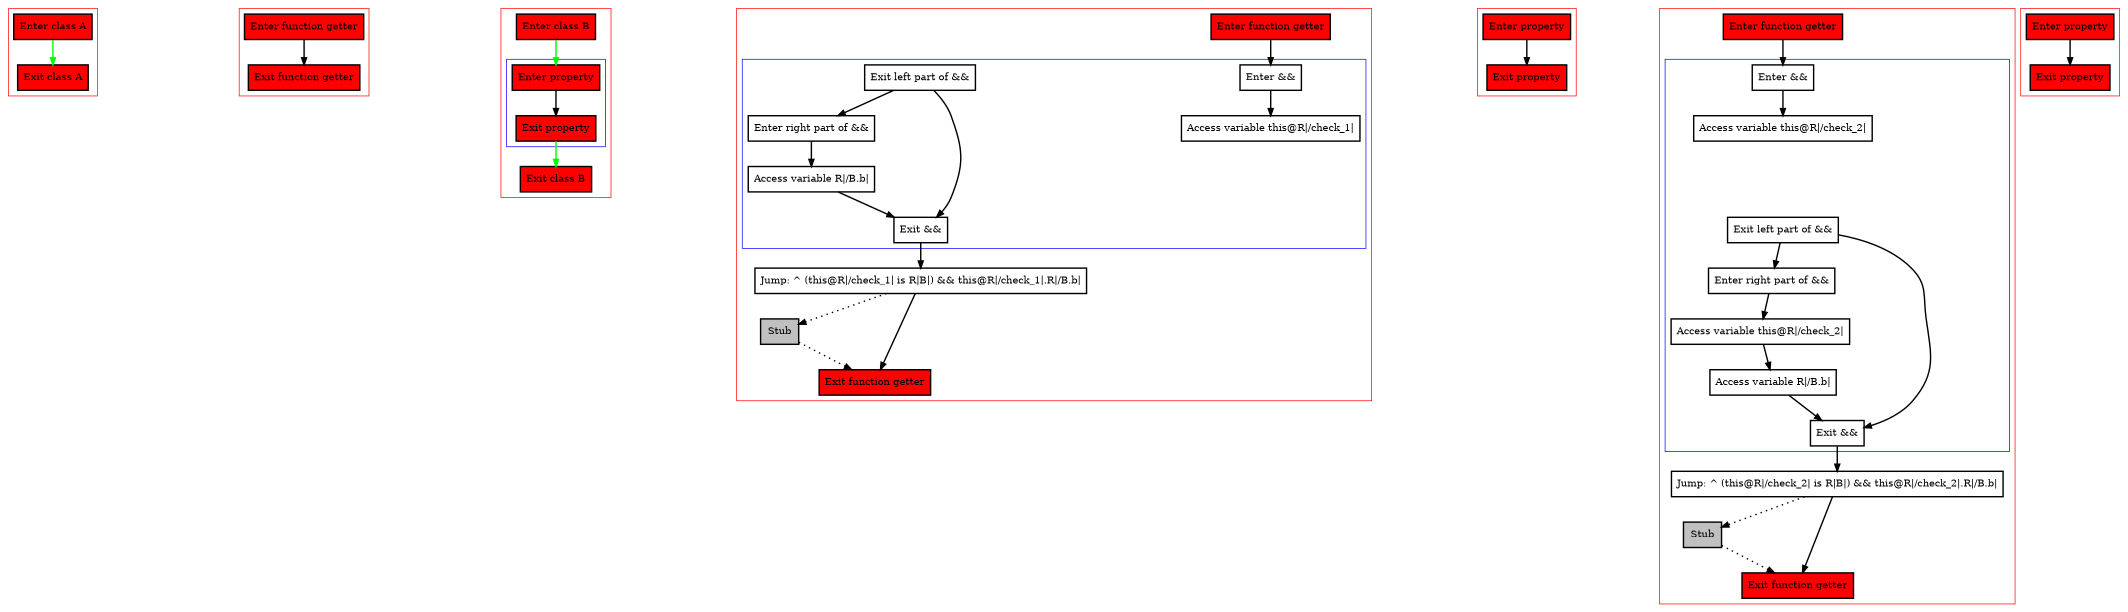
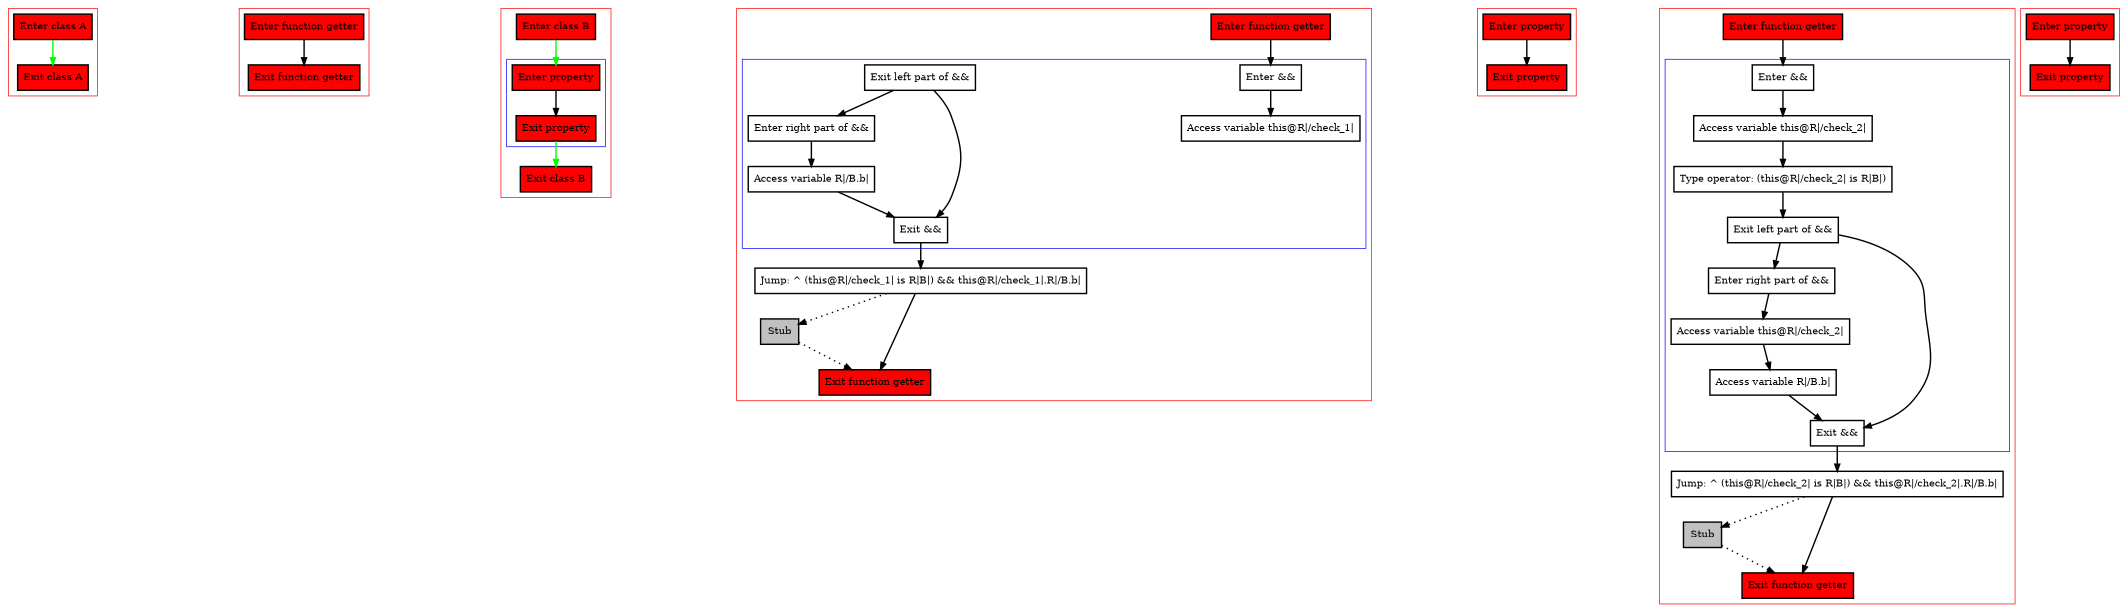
node "Type operator: (this@R|/check_2| is R|B|)": added
